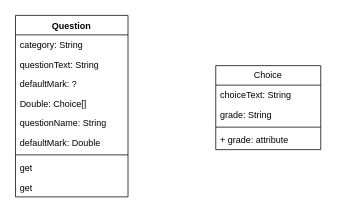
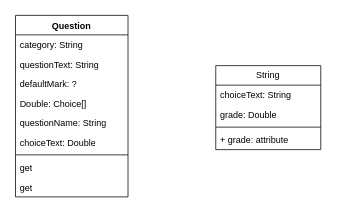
node "Choice": label "Choice" -> "String"
node "grade: String": label "grade: String" -> "grade: Double"
node "defaultMark: Double": label "defaultMark: Double" -> "choiceText: Double"
